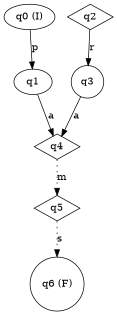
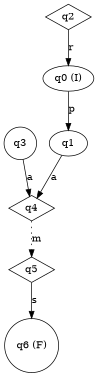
edge "q2" -> "q3": now "q2" -> "q0 (I)"
edge "q5" -> "q6 (F)": style dotted -> solid
